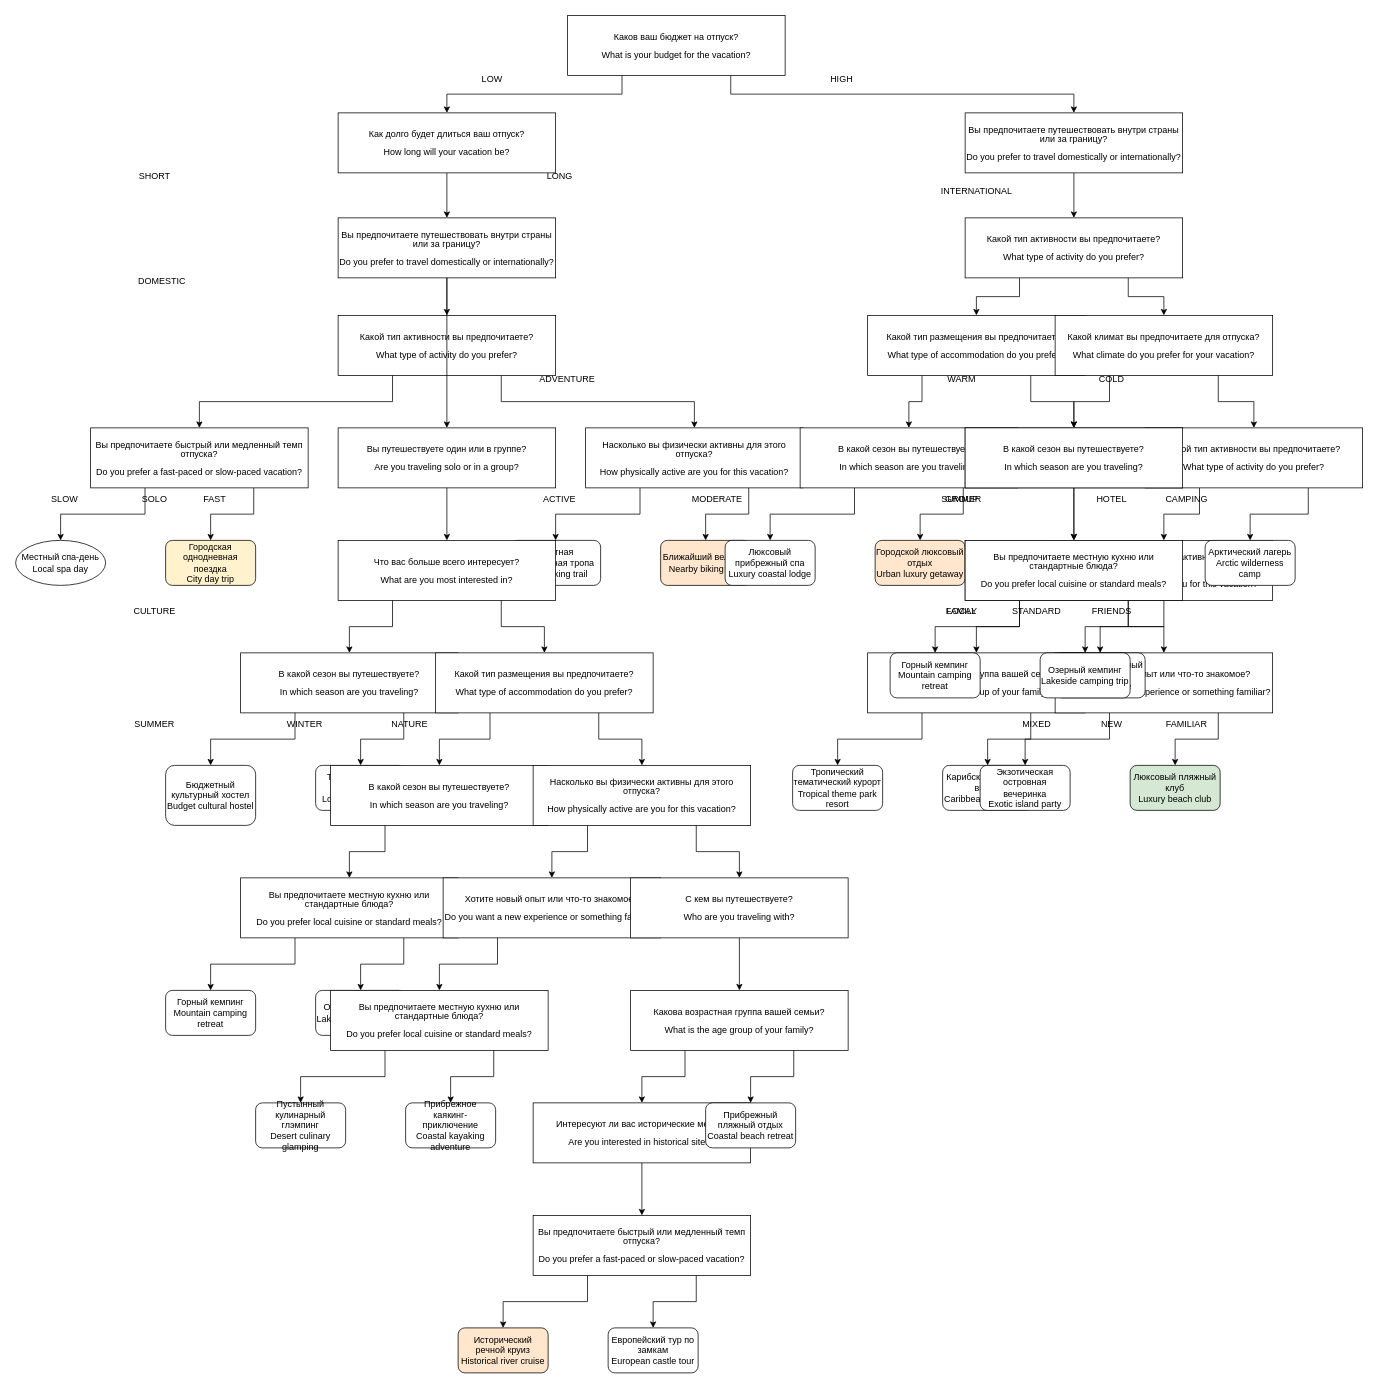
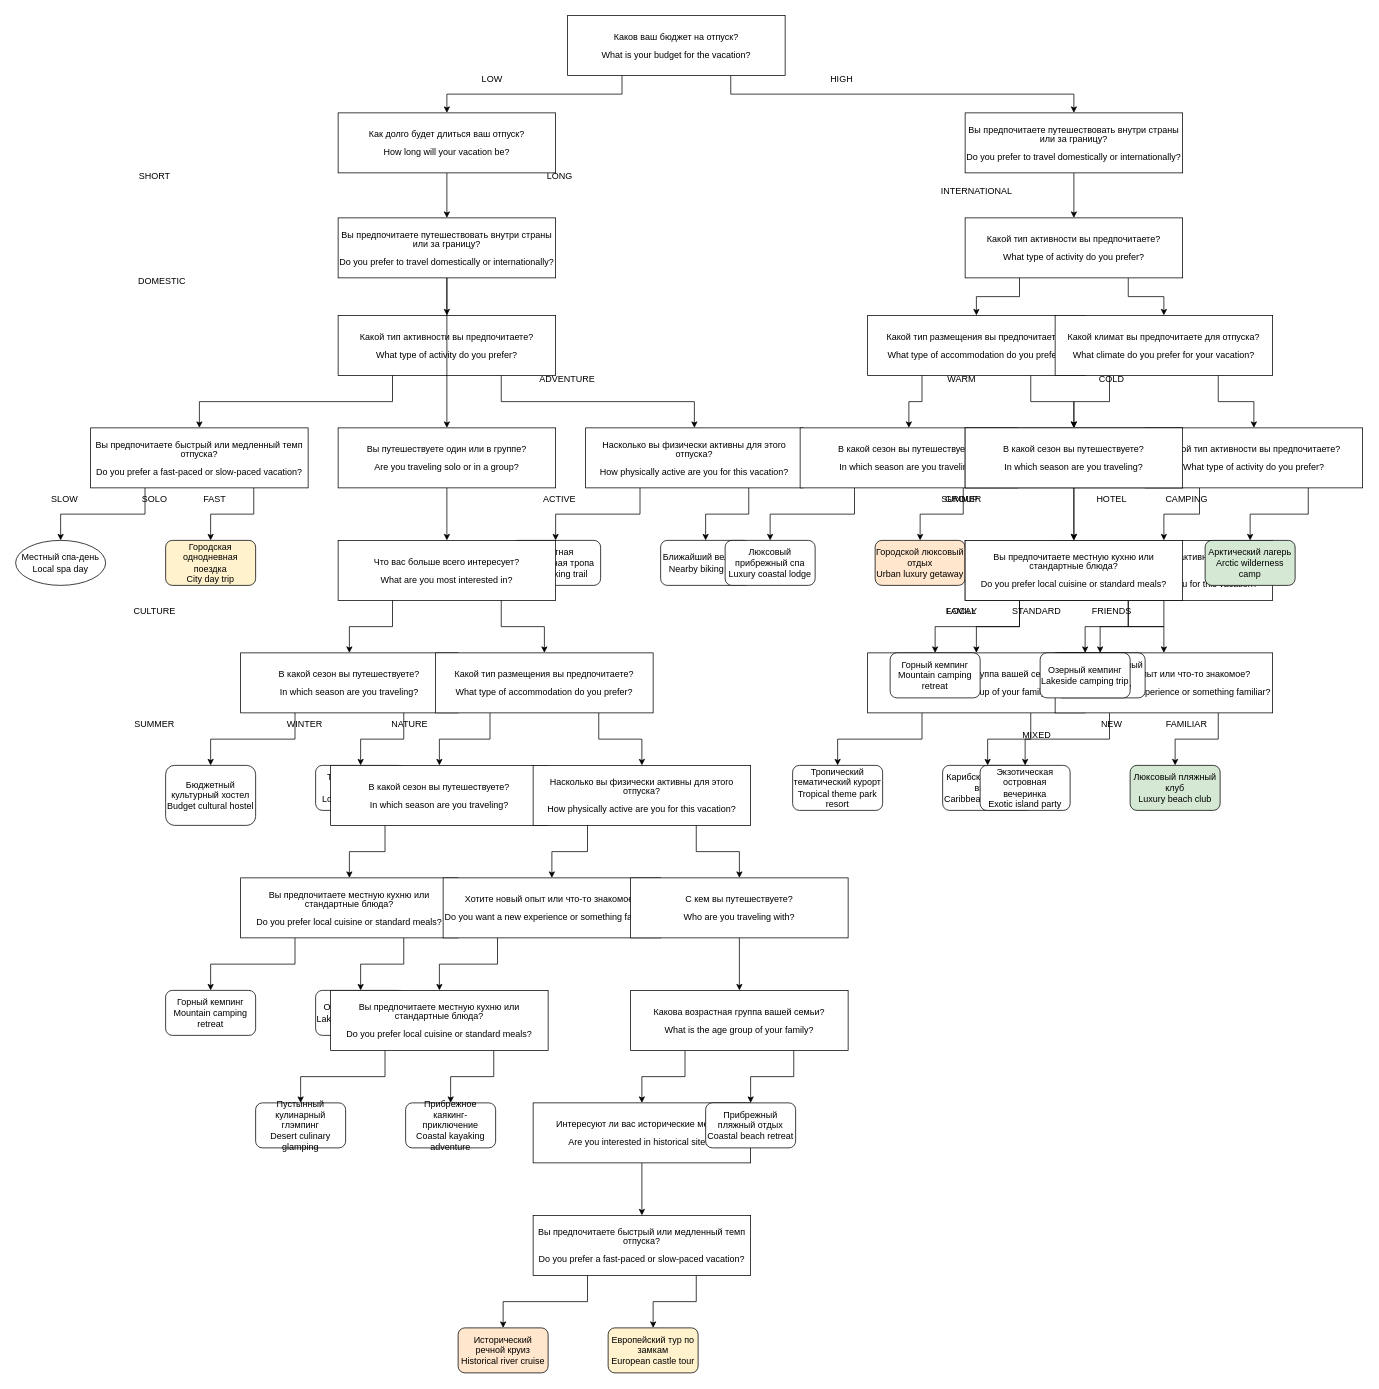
node "MODERATE": removed
node "Ближайший велотур Nearby biking tour": fillcolor #ffe6cc -> #ffffff
node "Арктический лагерь Arctic wilderness camp": fillcolor #ffffff -> #d5e8d4
node "MIXED": moved (1036, 724) -> (1036, 735)
node "Европейский тур по замкам European castle tour": fillcolor #ffffff -> #fff2cc
